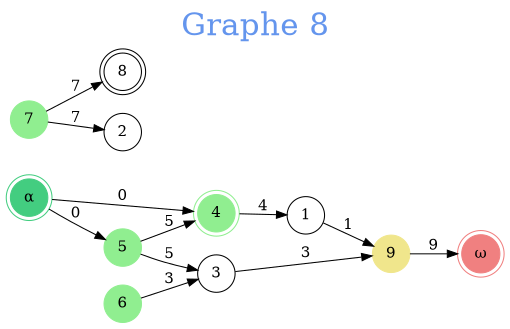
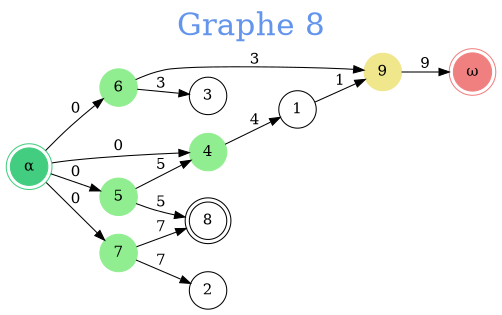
edge "α" -> "6": added, label "0"
edge "α" -> "7": added, label "0"
node "4": shape doublecircle -> circle
edge "5" -> "3": now "5" -> "8"
edge "3" -> "9": now "6" -> "9"
